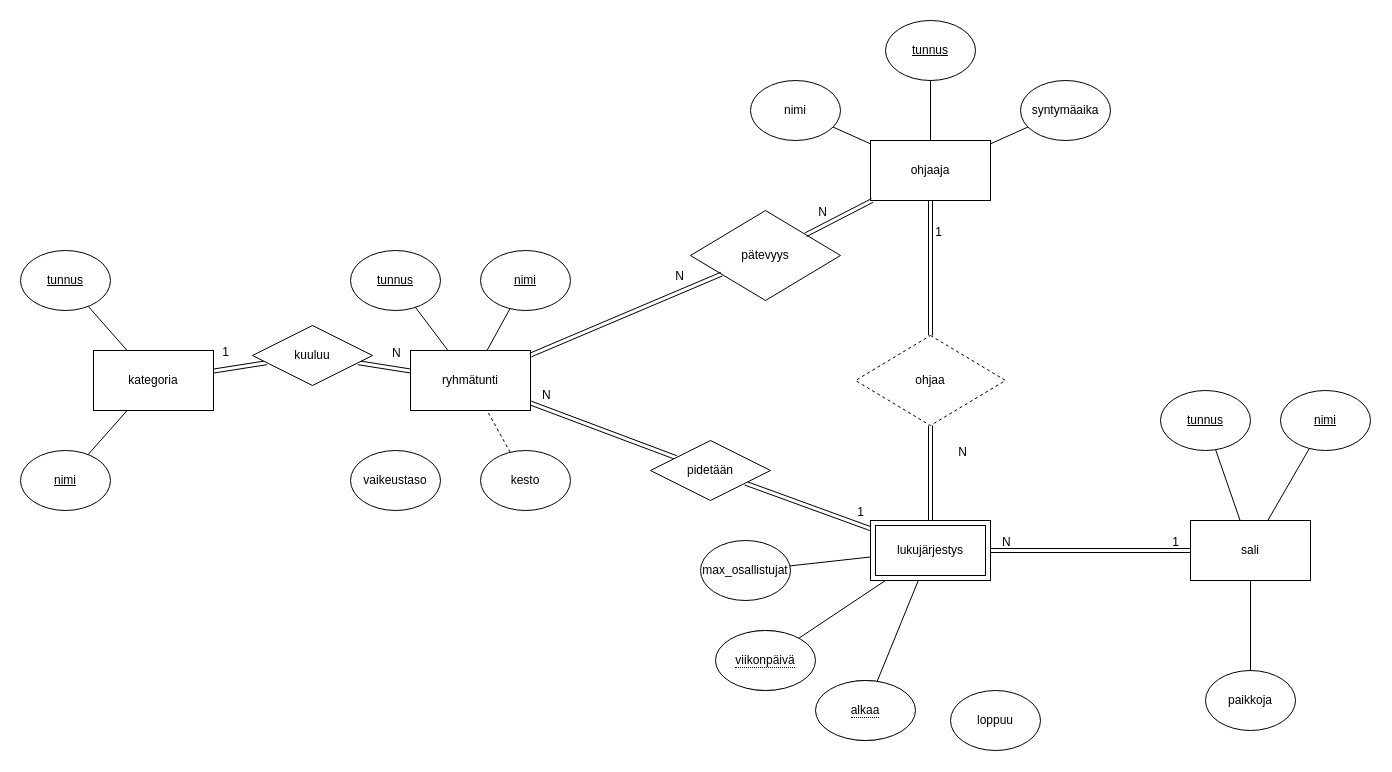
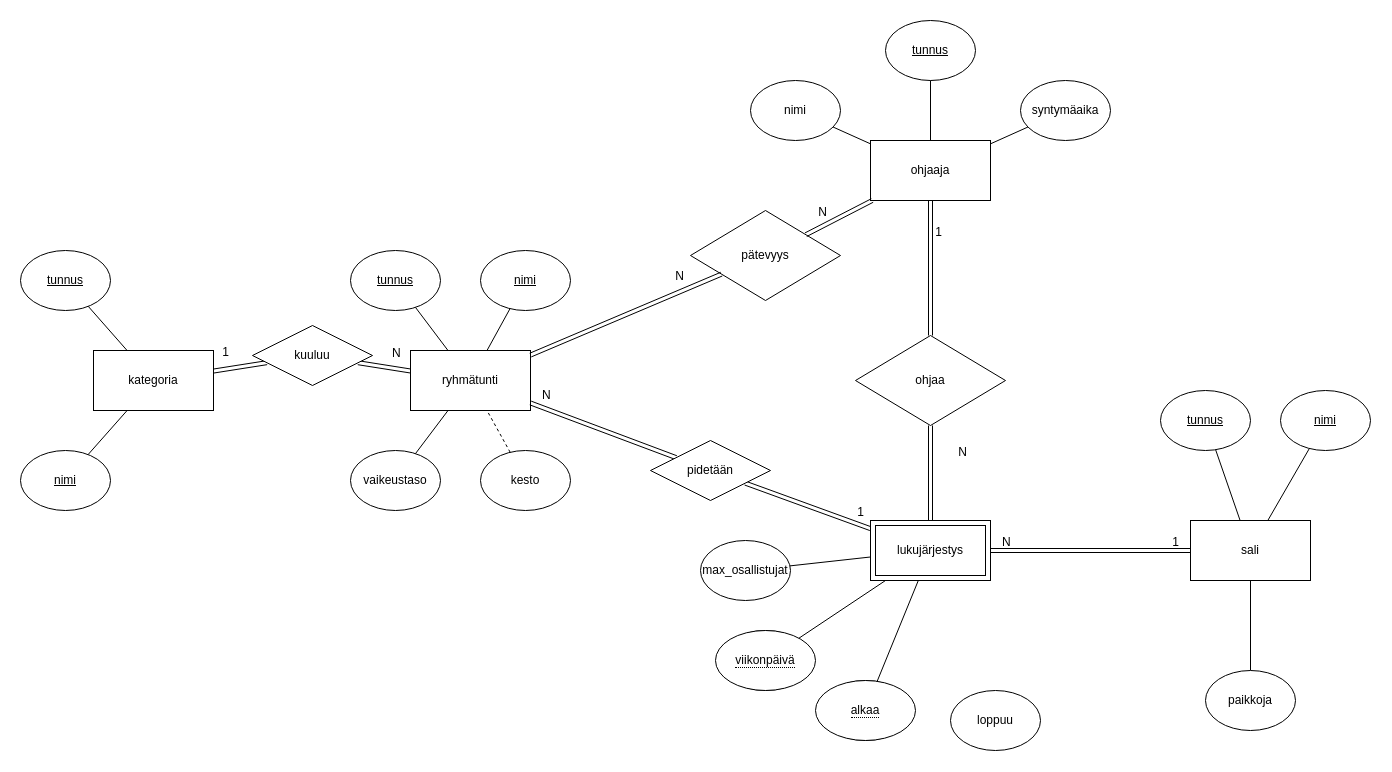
node "ohjaa": style dashed -> solid
edge "ryhmätunti" -- "vaikeustaso": added
